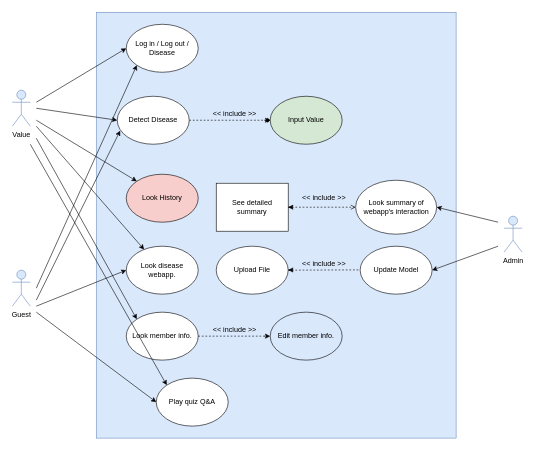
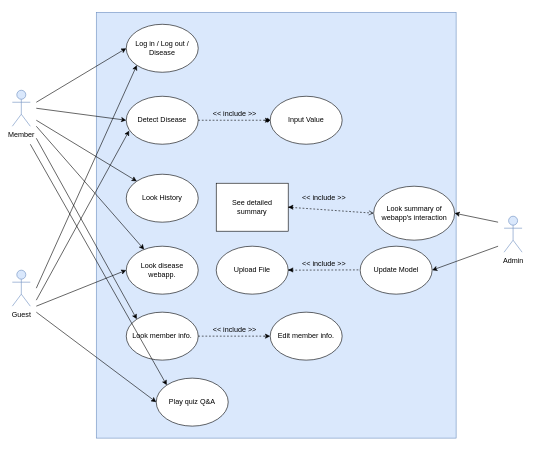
node "Detect Disease": moved (153, 120) -> (162, 120)
node "Input Value": fillcolor #d5e8d4 -> #ffffff
node "Value": label "Value" -> "Member"
node "Look History": fillcolor #f8cecc -> #ffffff
node "Look summary of webapp's interaction": moved (396, 207) -> (414, 213)
node "Edit member info.": fillcolor #dae8fc -> #ffffff
